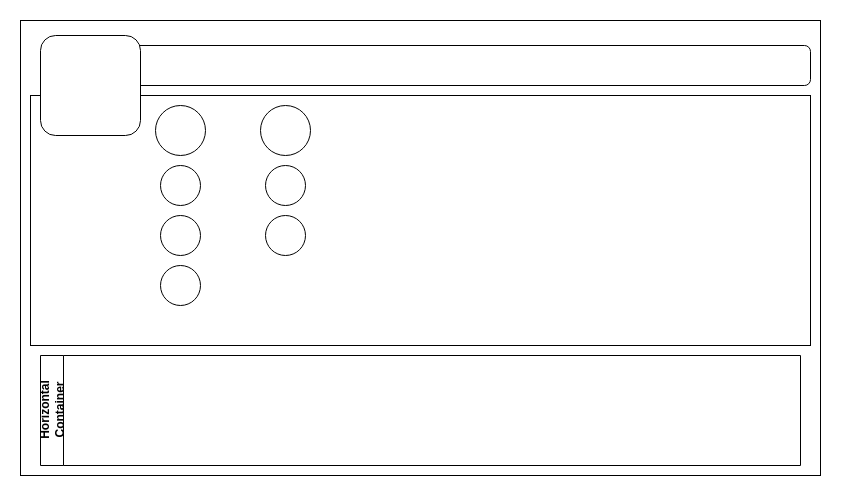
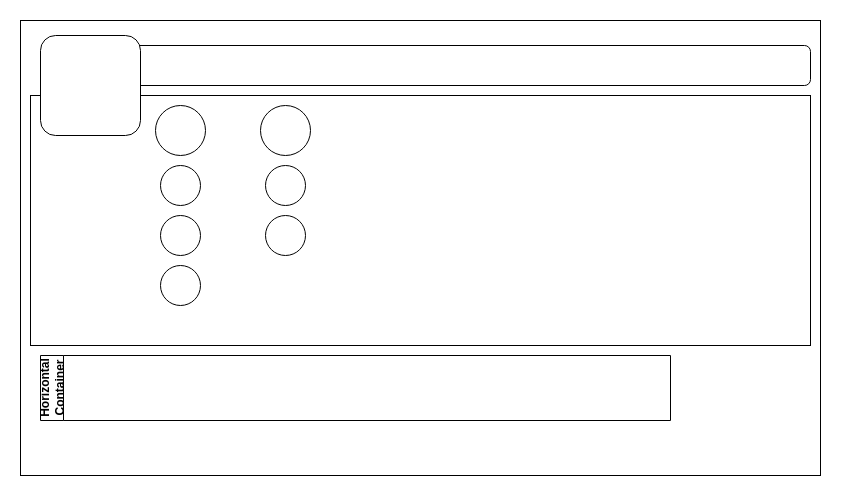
node "Horizontal Container": size 760x110 -> 630x65
